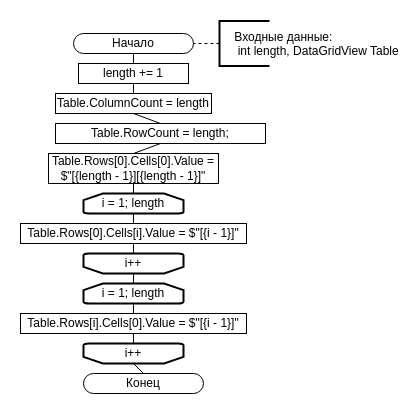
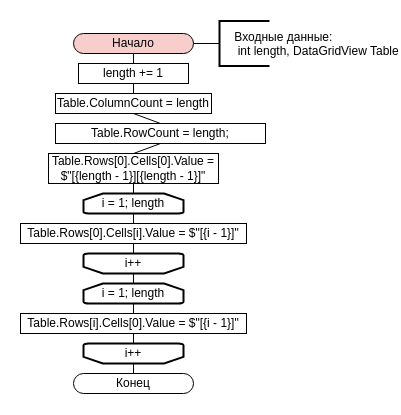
node "Начало": fillcolor #ffffff -> #f8cecc
edge "Начало" -- "Входные данные: int length, DataGridView Table": style dashed -> solid
node "Конец": moved (144, 384) -> (134, 384)
